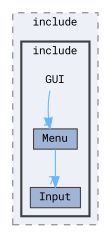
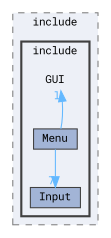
edge "GUI" -> "Menu": reversed
